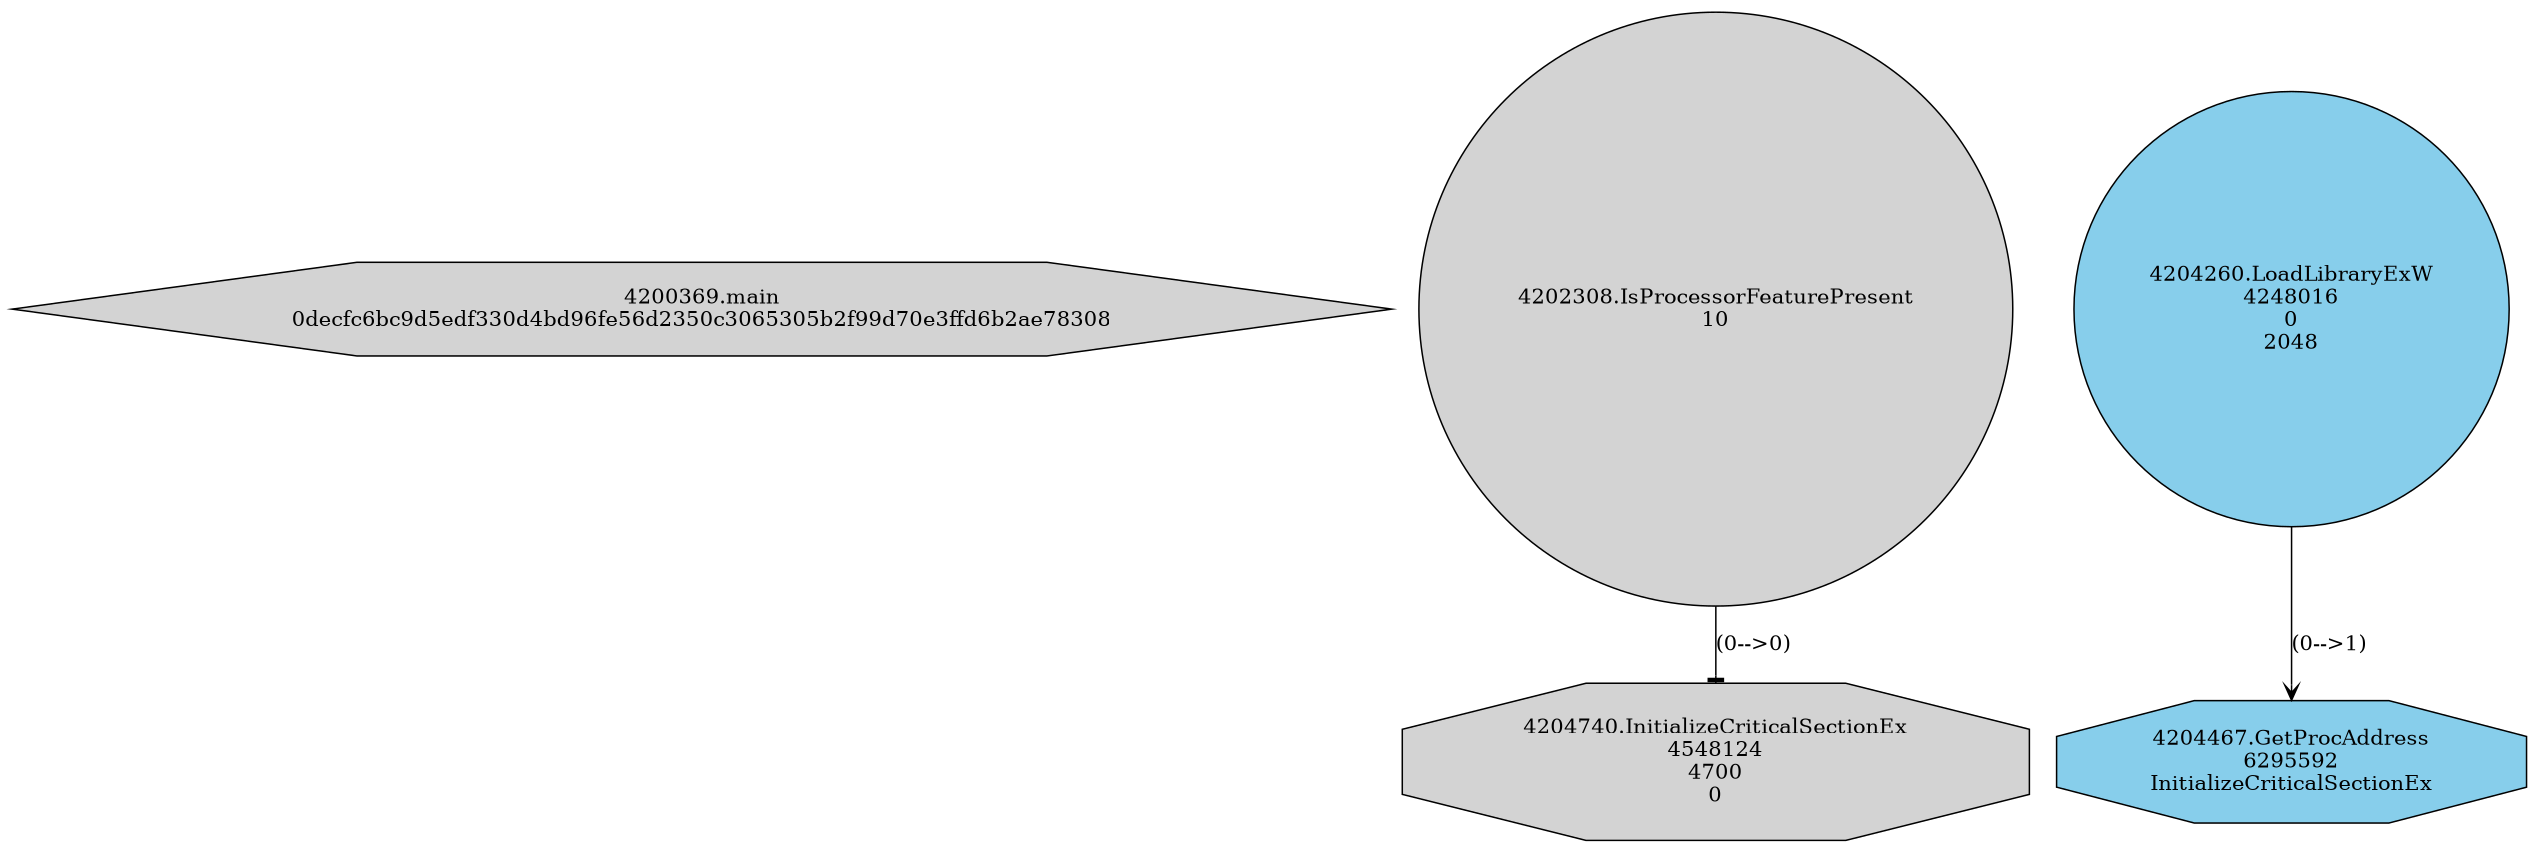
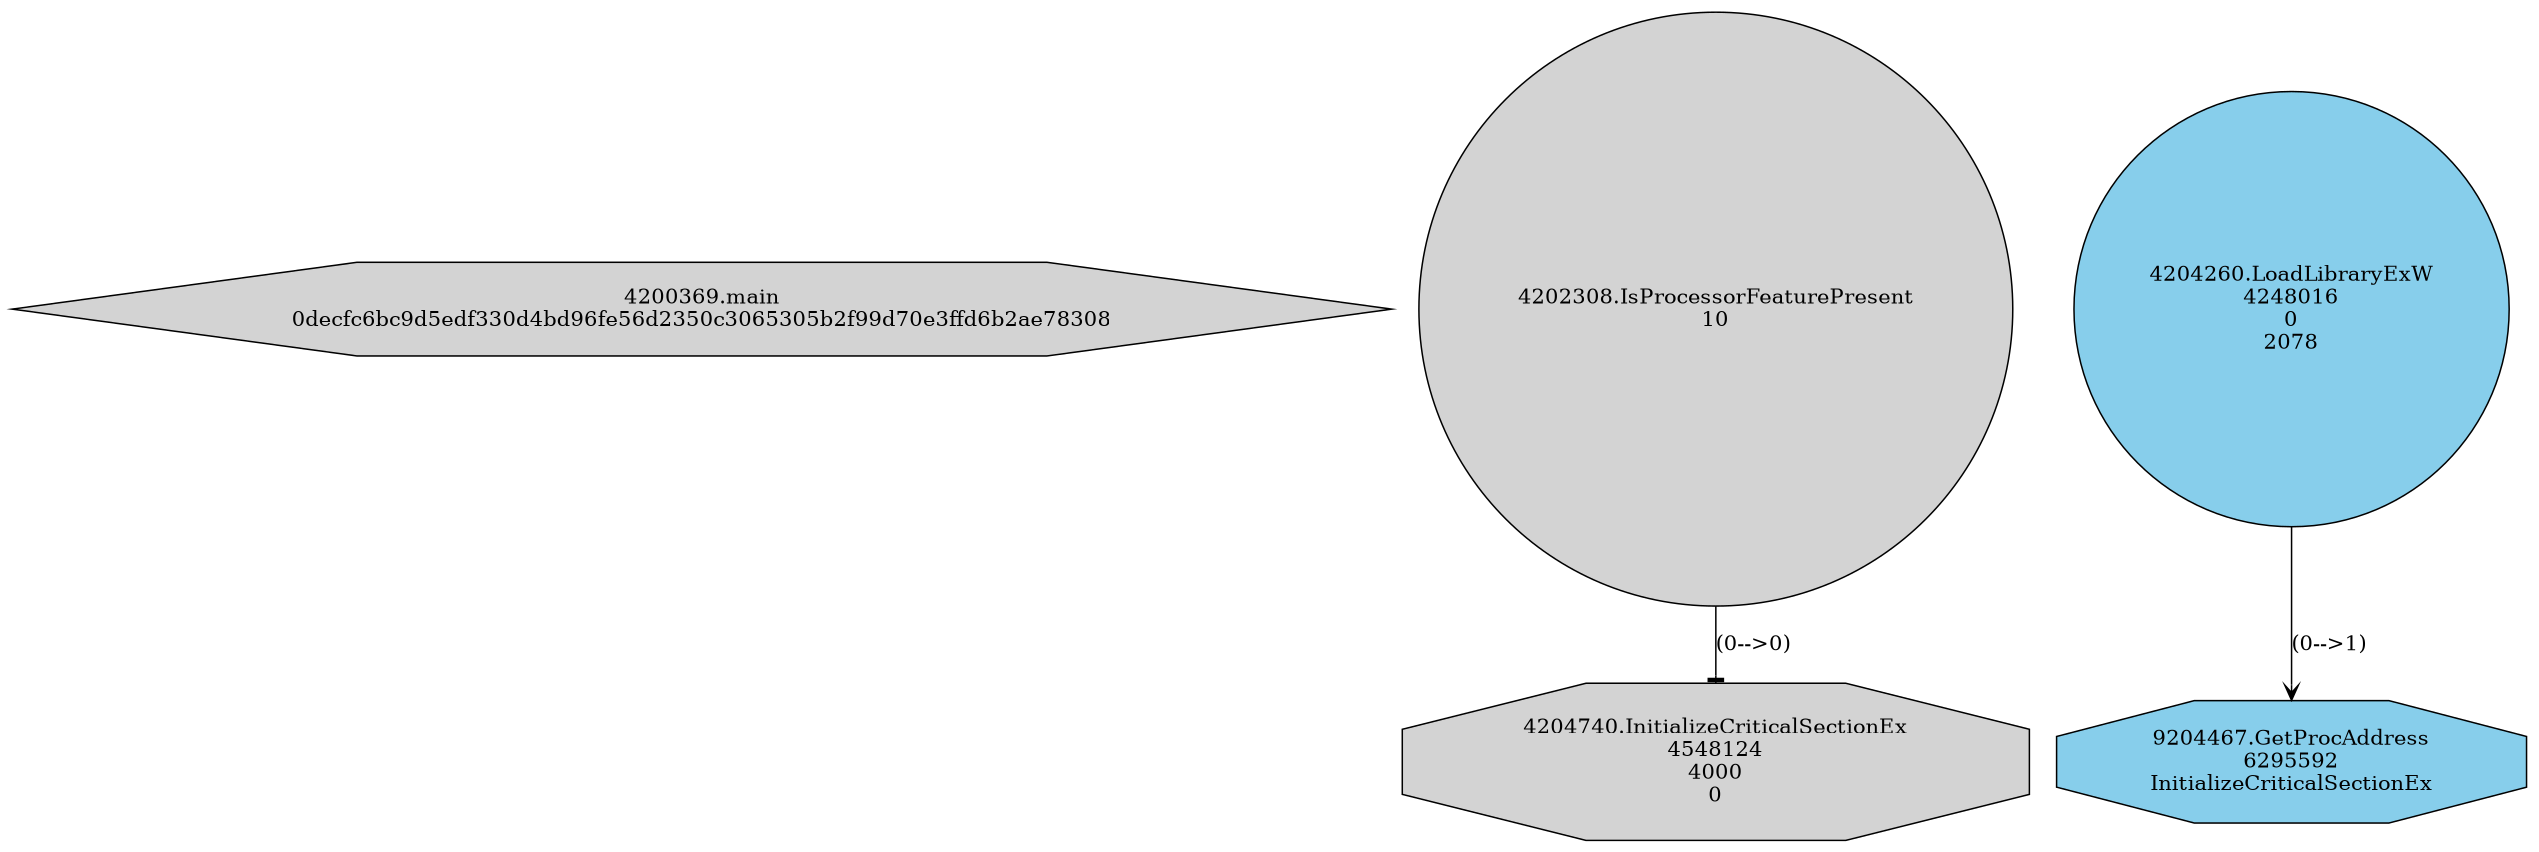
node "4204260.LoadLibraryExW 4248016 0 2048": label "4204260.LoadLibraryExW 4248016 0 2048" -> "4204260.LoadLibraryExW 4248016 0 2078"
node "4204740.InitializeCriticalSectionEx 4548124 4700 0": label "4204740.InitializeCriticalSectionEx 4548124 4700 0" -> "4204740.InitializeCriticalSectionEx 4548124 4000 0"
node "4204467.GetProcAddress 6295592 InitializeCriticalSectionEx": label "4204467.GetProcAddress 6295592 InitializeCriticalSectionEx" -> "9204467.GetProcAddress 6295592 InitializeCriticalSectionEx"
